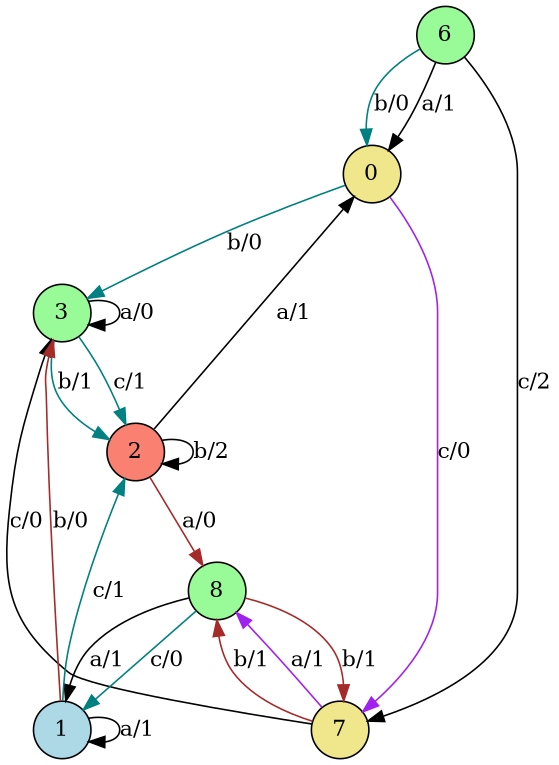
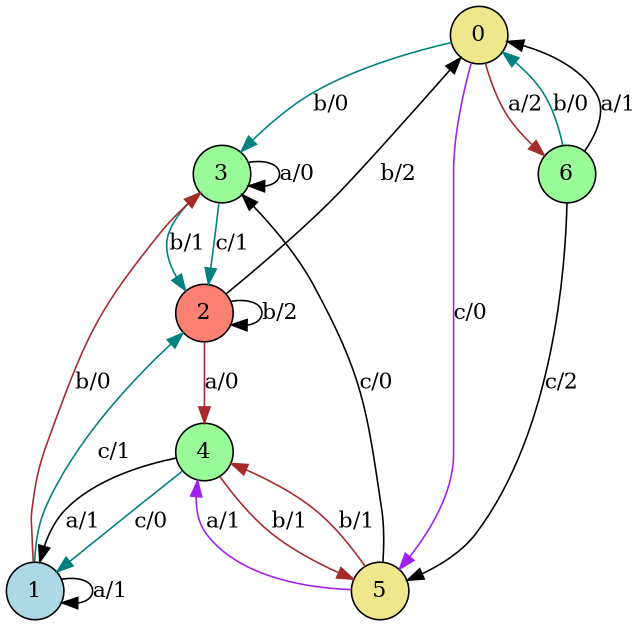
edge "0" -> "6": added, label "a/2"
edge "2" -> "0": label "a/1" -> "b/2"
node "8": label "8" -> "4"
node "7": label "7" -> "5"
